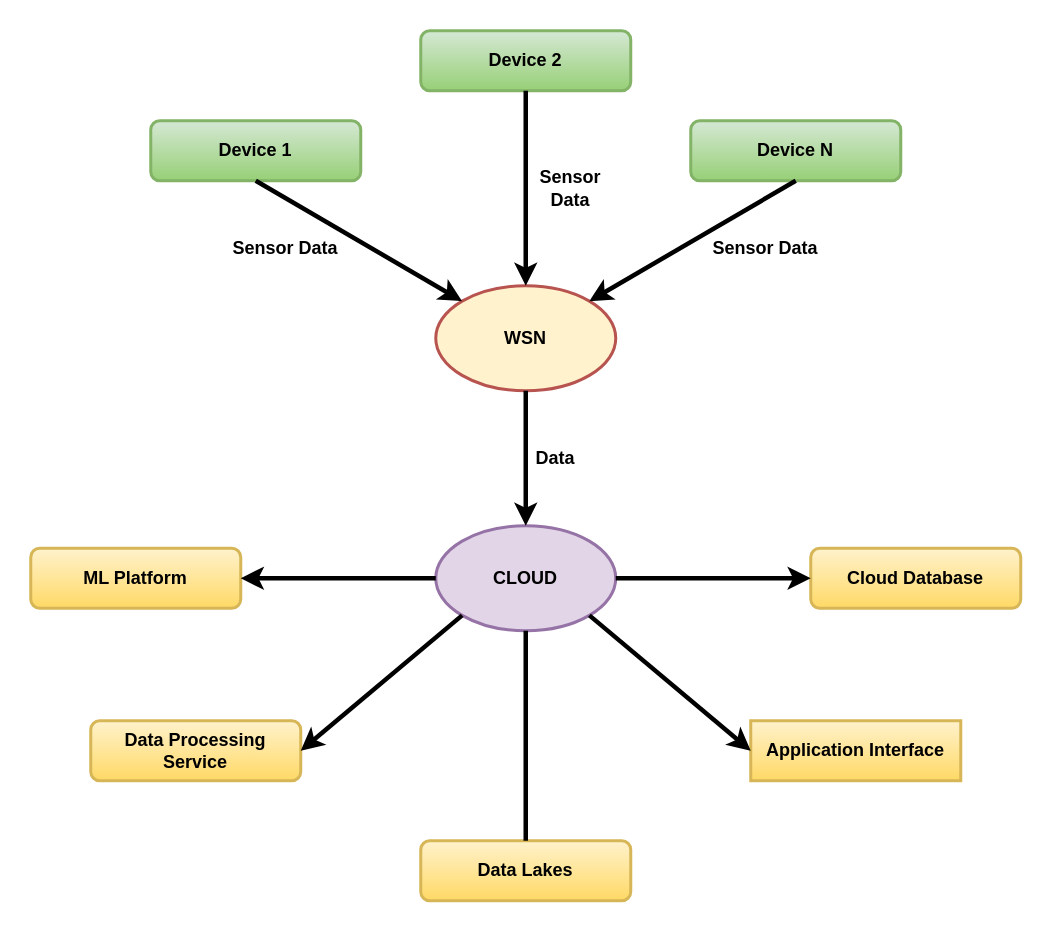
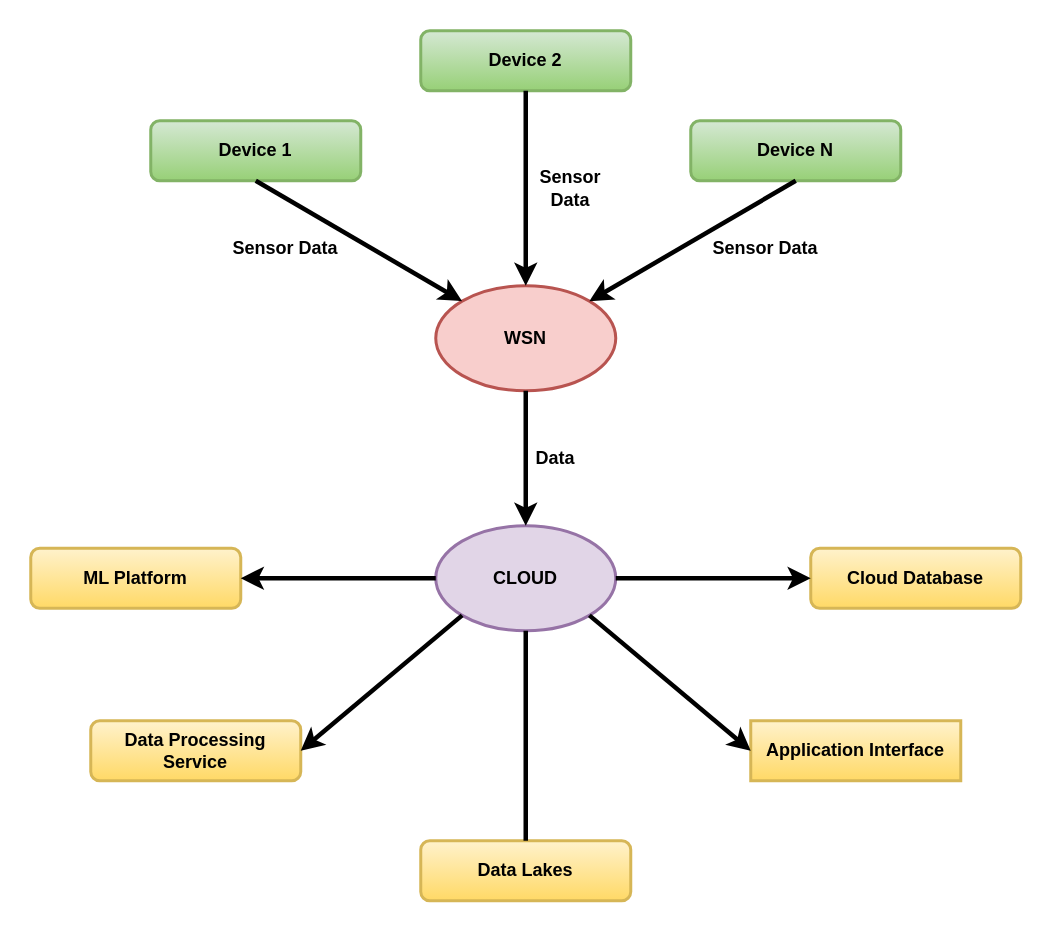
node "WSN": fillcolor #fff2cc -> #f8cecc
